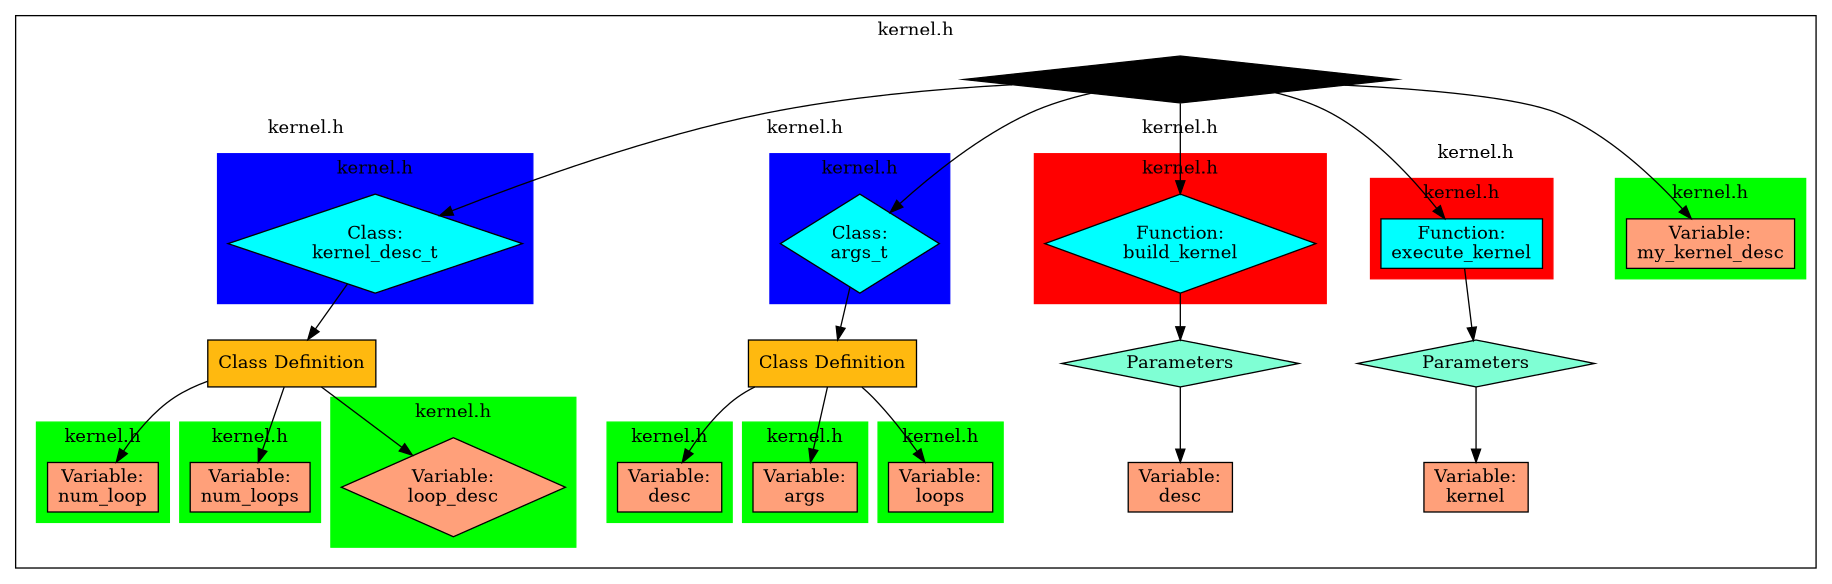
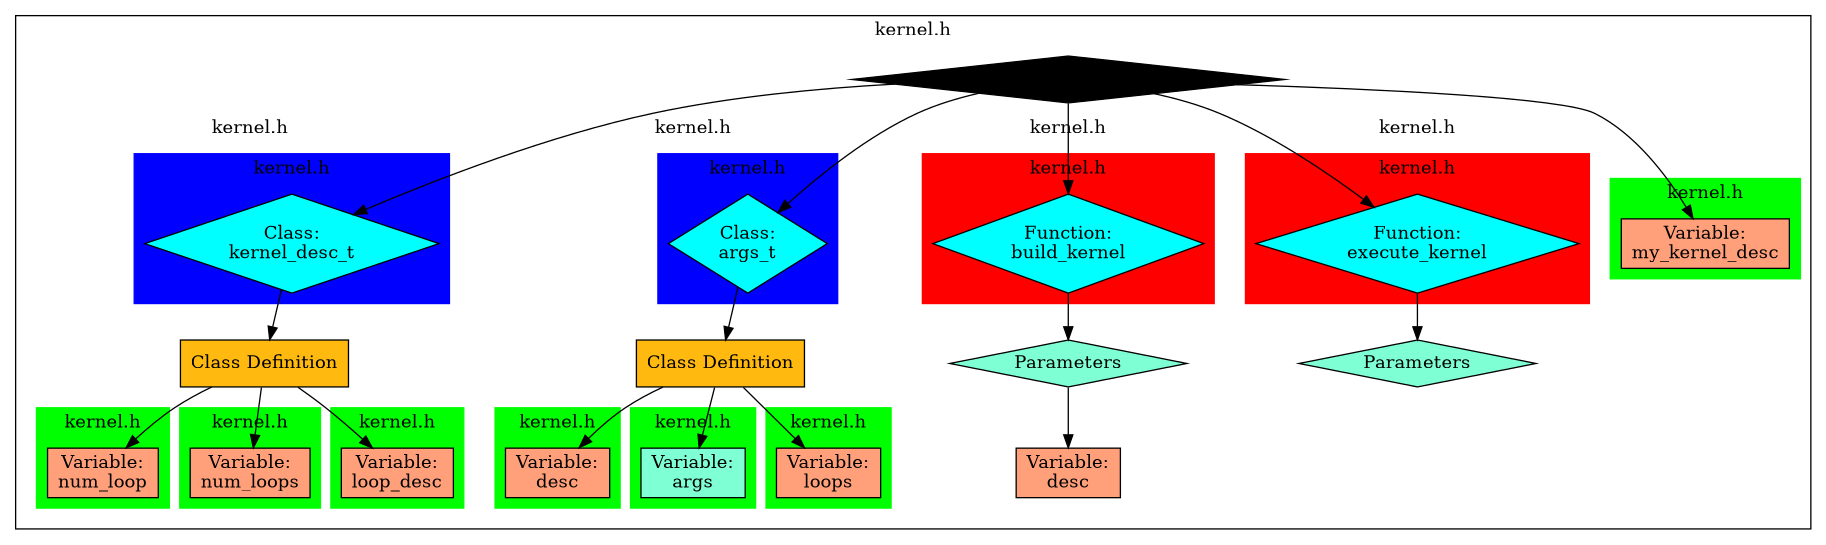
node "Function: execute_kernel": shape box -> diamond
node "Variable: loop_desc": shape diamond -> box
node "Variable: args": fillcolor lightsalmon -> aquamarine
node "Variable: kernel": removed
